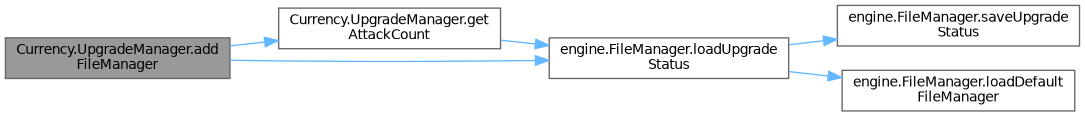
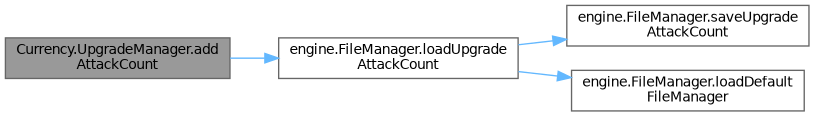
node "engine.FileManager.saveUpgrade Status": label "engine.FileManager.saveUpgrade Status" -> "engine.FileManager.saveUpgrade AttackCount"
node "Currency.UpgradeManager.get AttackCount": removed
node "Currency.UpgradeManager.add FileManager": label "Currency.UpgradeManager.add FileManager" -> "Currency.UpgradeManager.add AttackCount"
node "engine.FileManager.loadUpgrade Status": label "engine.FileManager.loadUpgrade Status" -> "engine.FileManager.loadUpgrade AttackCount"
